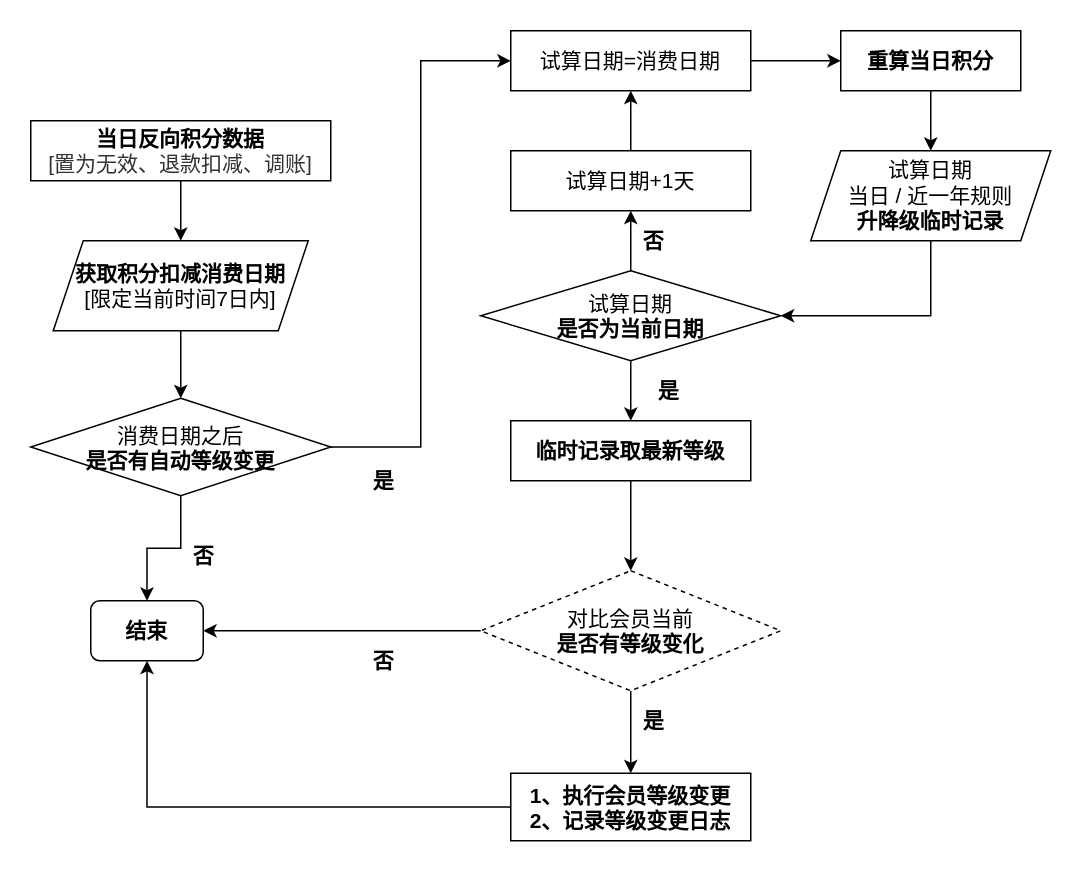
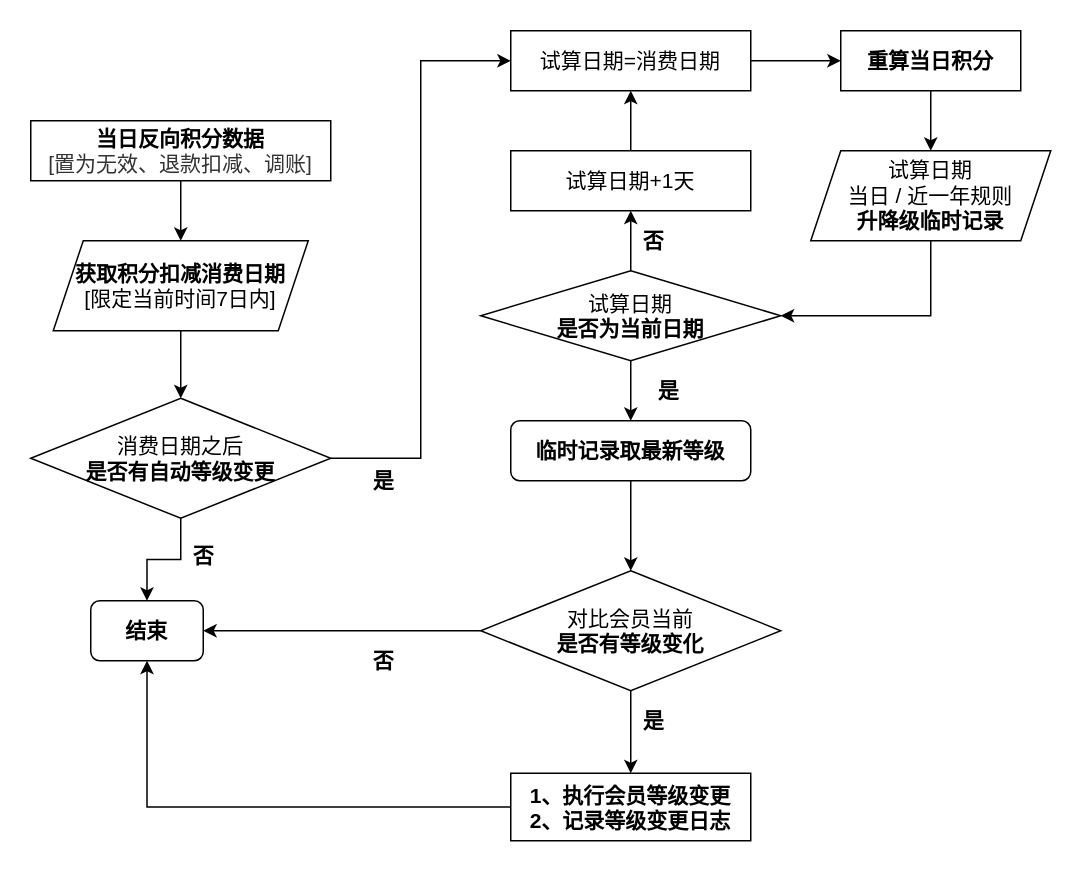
node "消费日期之后 是否有自动等级变更": size 300x98 -> 300x120
node "临时记录取最新等级": shape rectangle -> rounded rectangle
node "对比会员当前 是否有等级变化": style dashed -> solid
